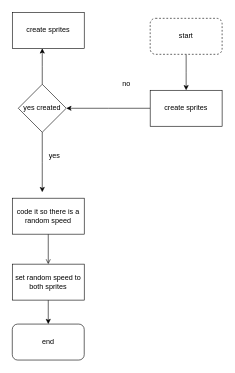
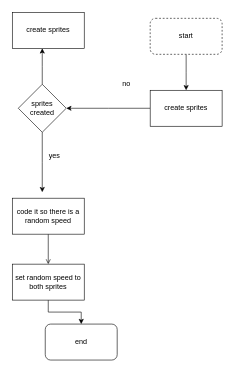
node "yes created": label "yes created" -> "sprites created"
node "end": moved (48, 342) -> (81, 342)
